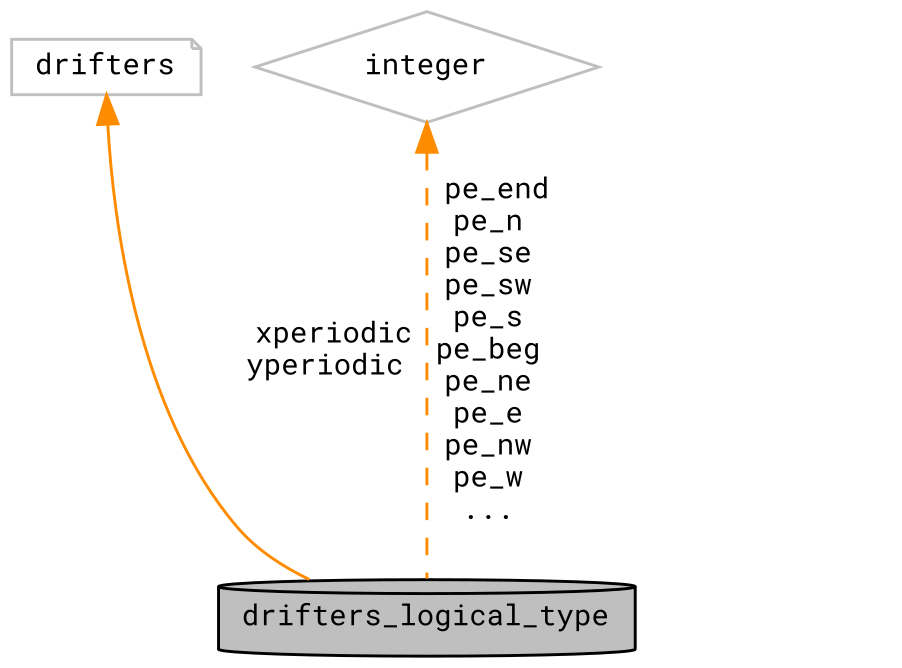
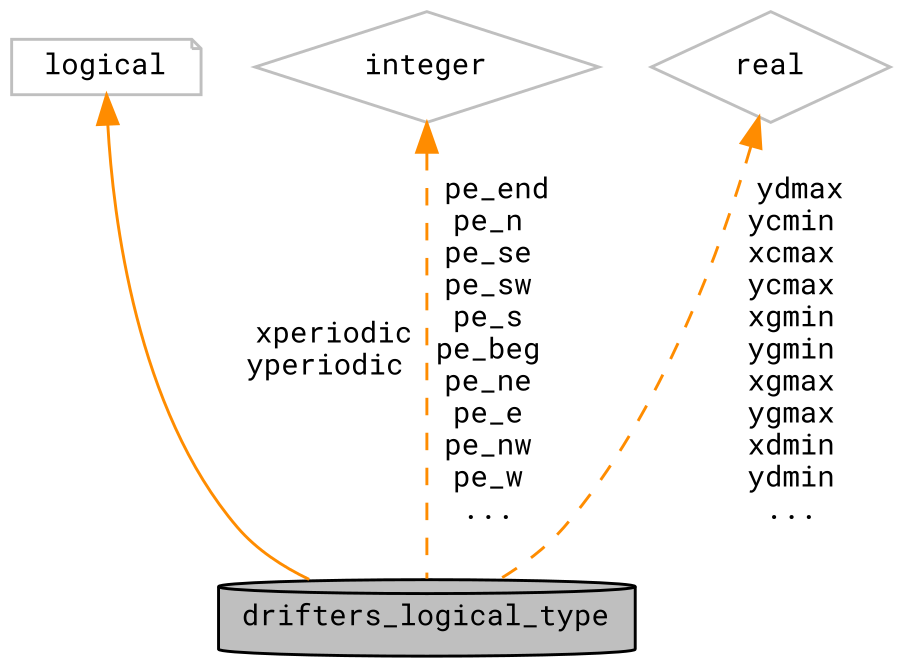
node "drifters": label "drifters" -> "logical"
node "real": added
